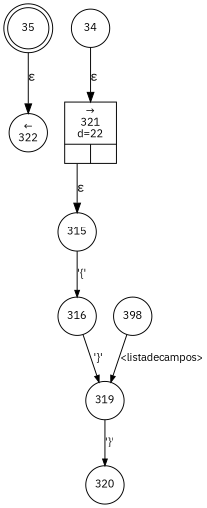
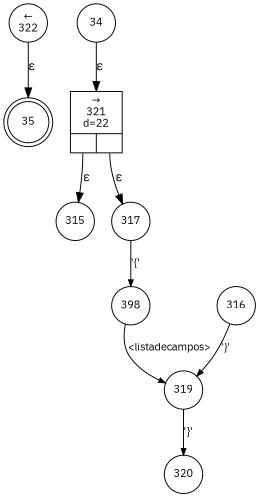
edge "35" -> "← 322": reversed
node "317": added
edge "315" -> "316": removed, label "'{'"
